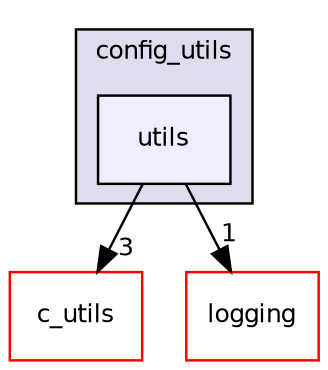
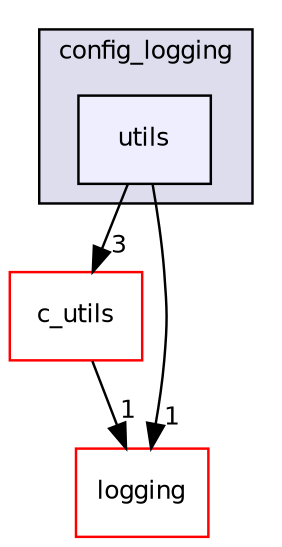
cluster "config_utils": label "config_utils" -> "config_logging"
edge "c_utils" -> "logging": added
